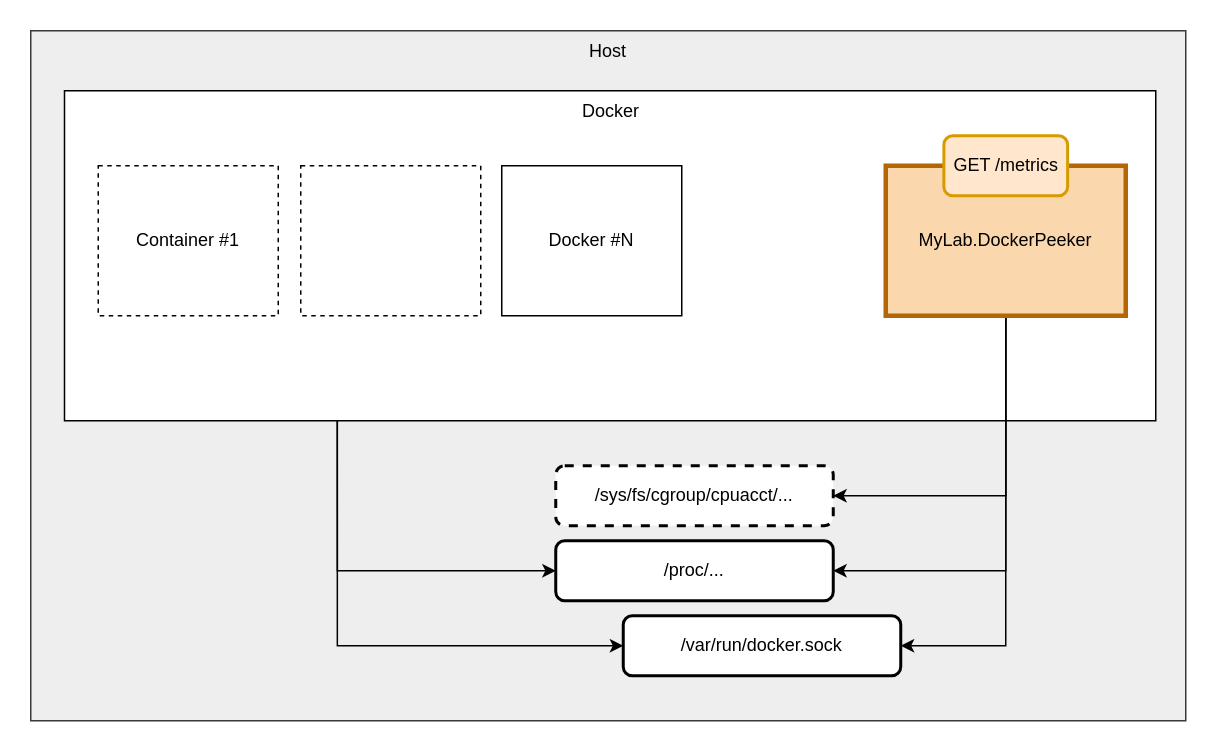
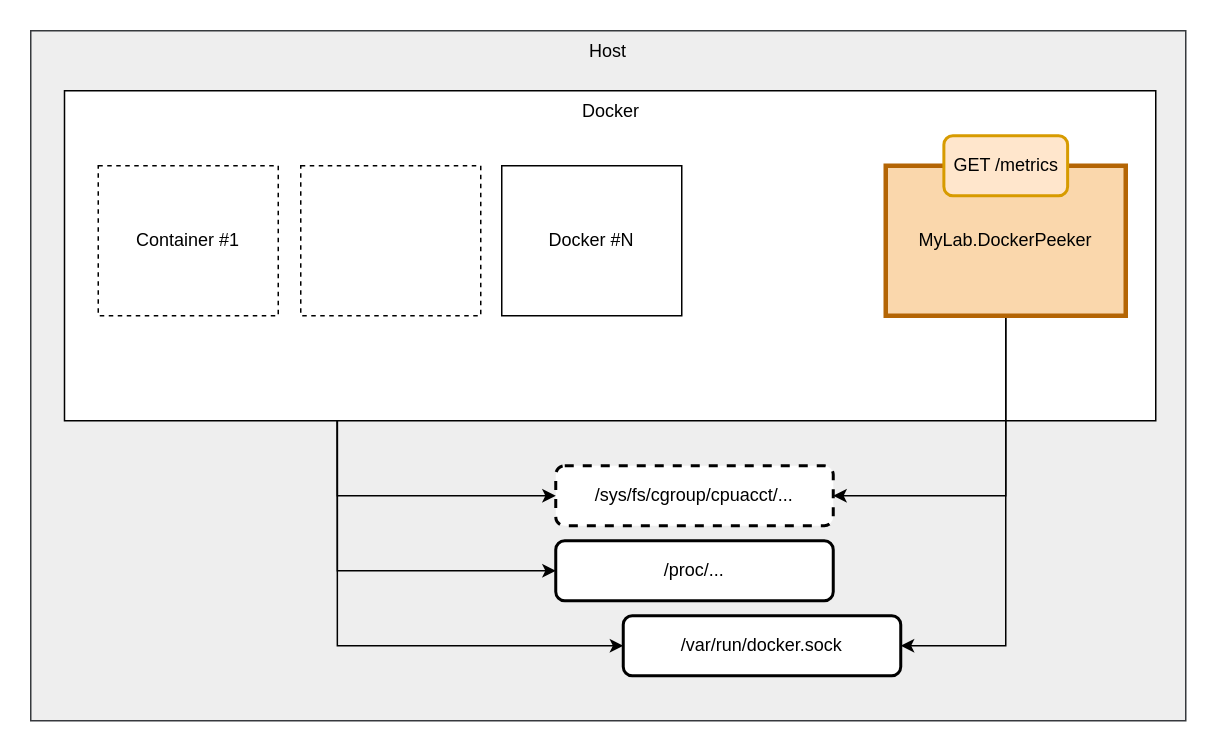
edge "Docker" -> "/sys/fs/cgroup/cpuacct/...": added
edge "MyLab.DockerPeeker" -> "/proc/...": removed
